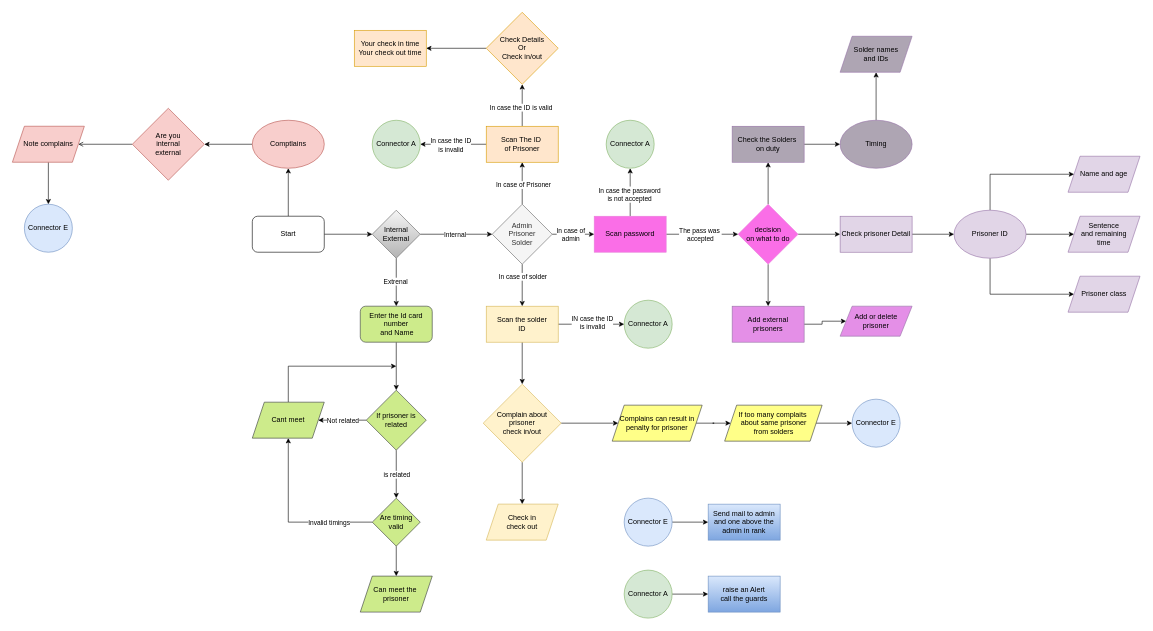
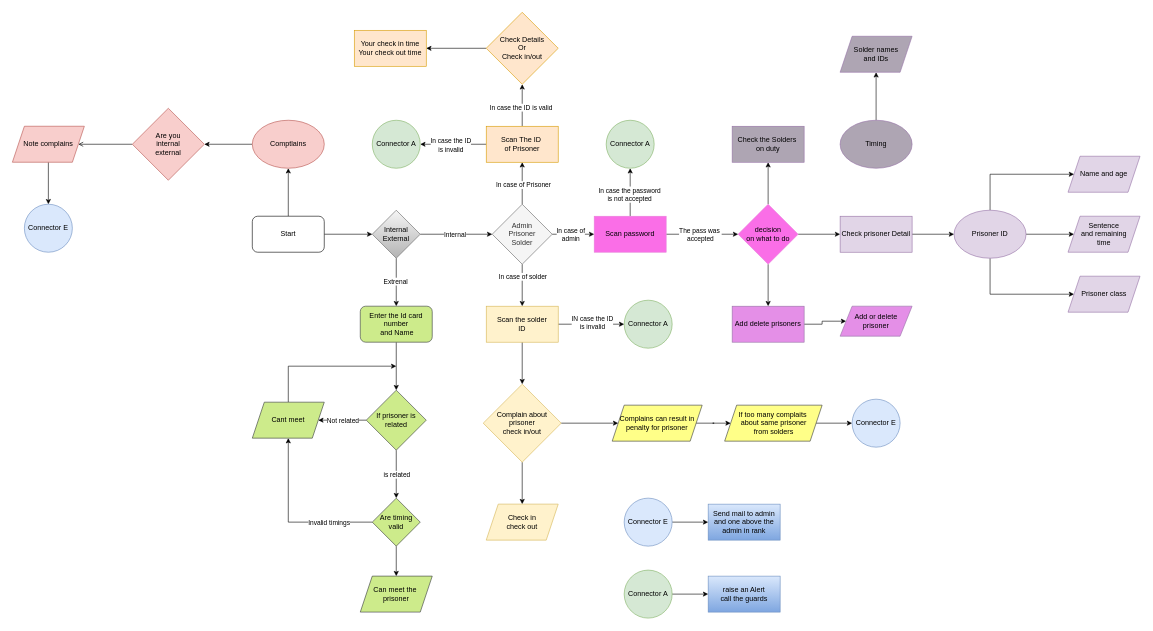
edge "Check the Solders on duty" -> "Timing": removed
node "Add external prisoners": label "Add external prisoners" -> "Add delete prisoners"
